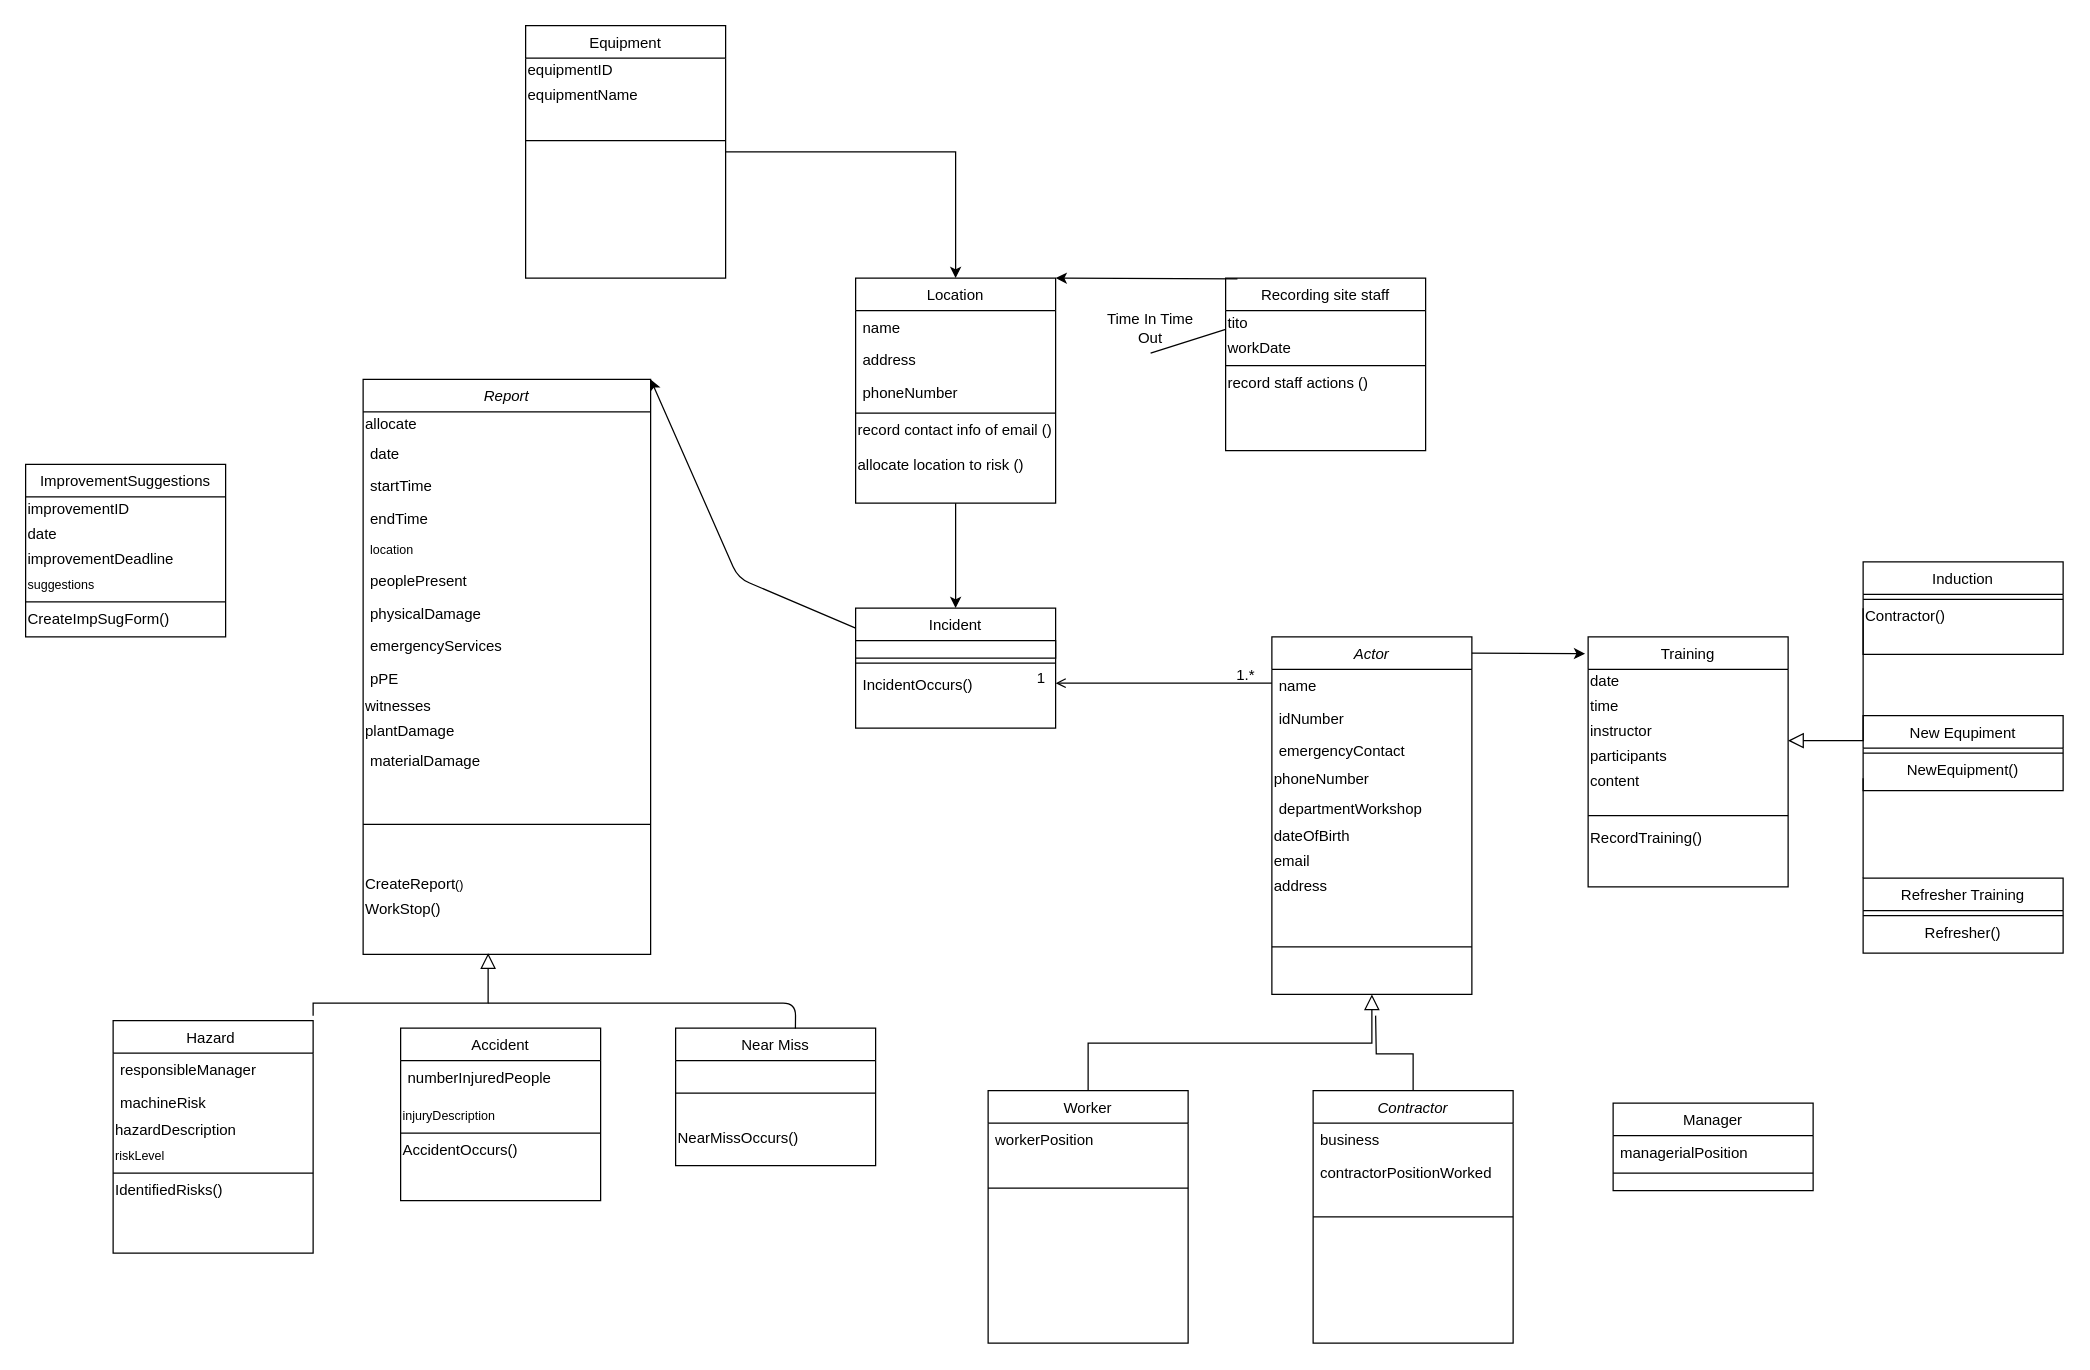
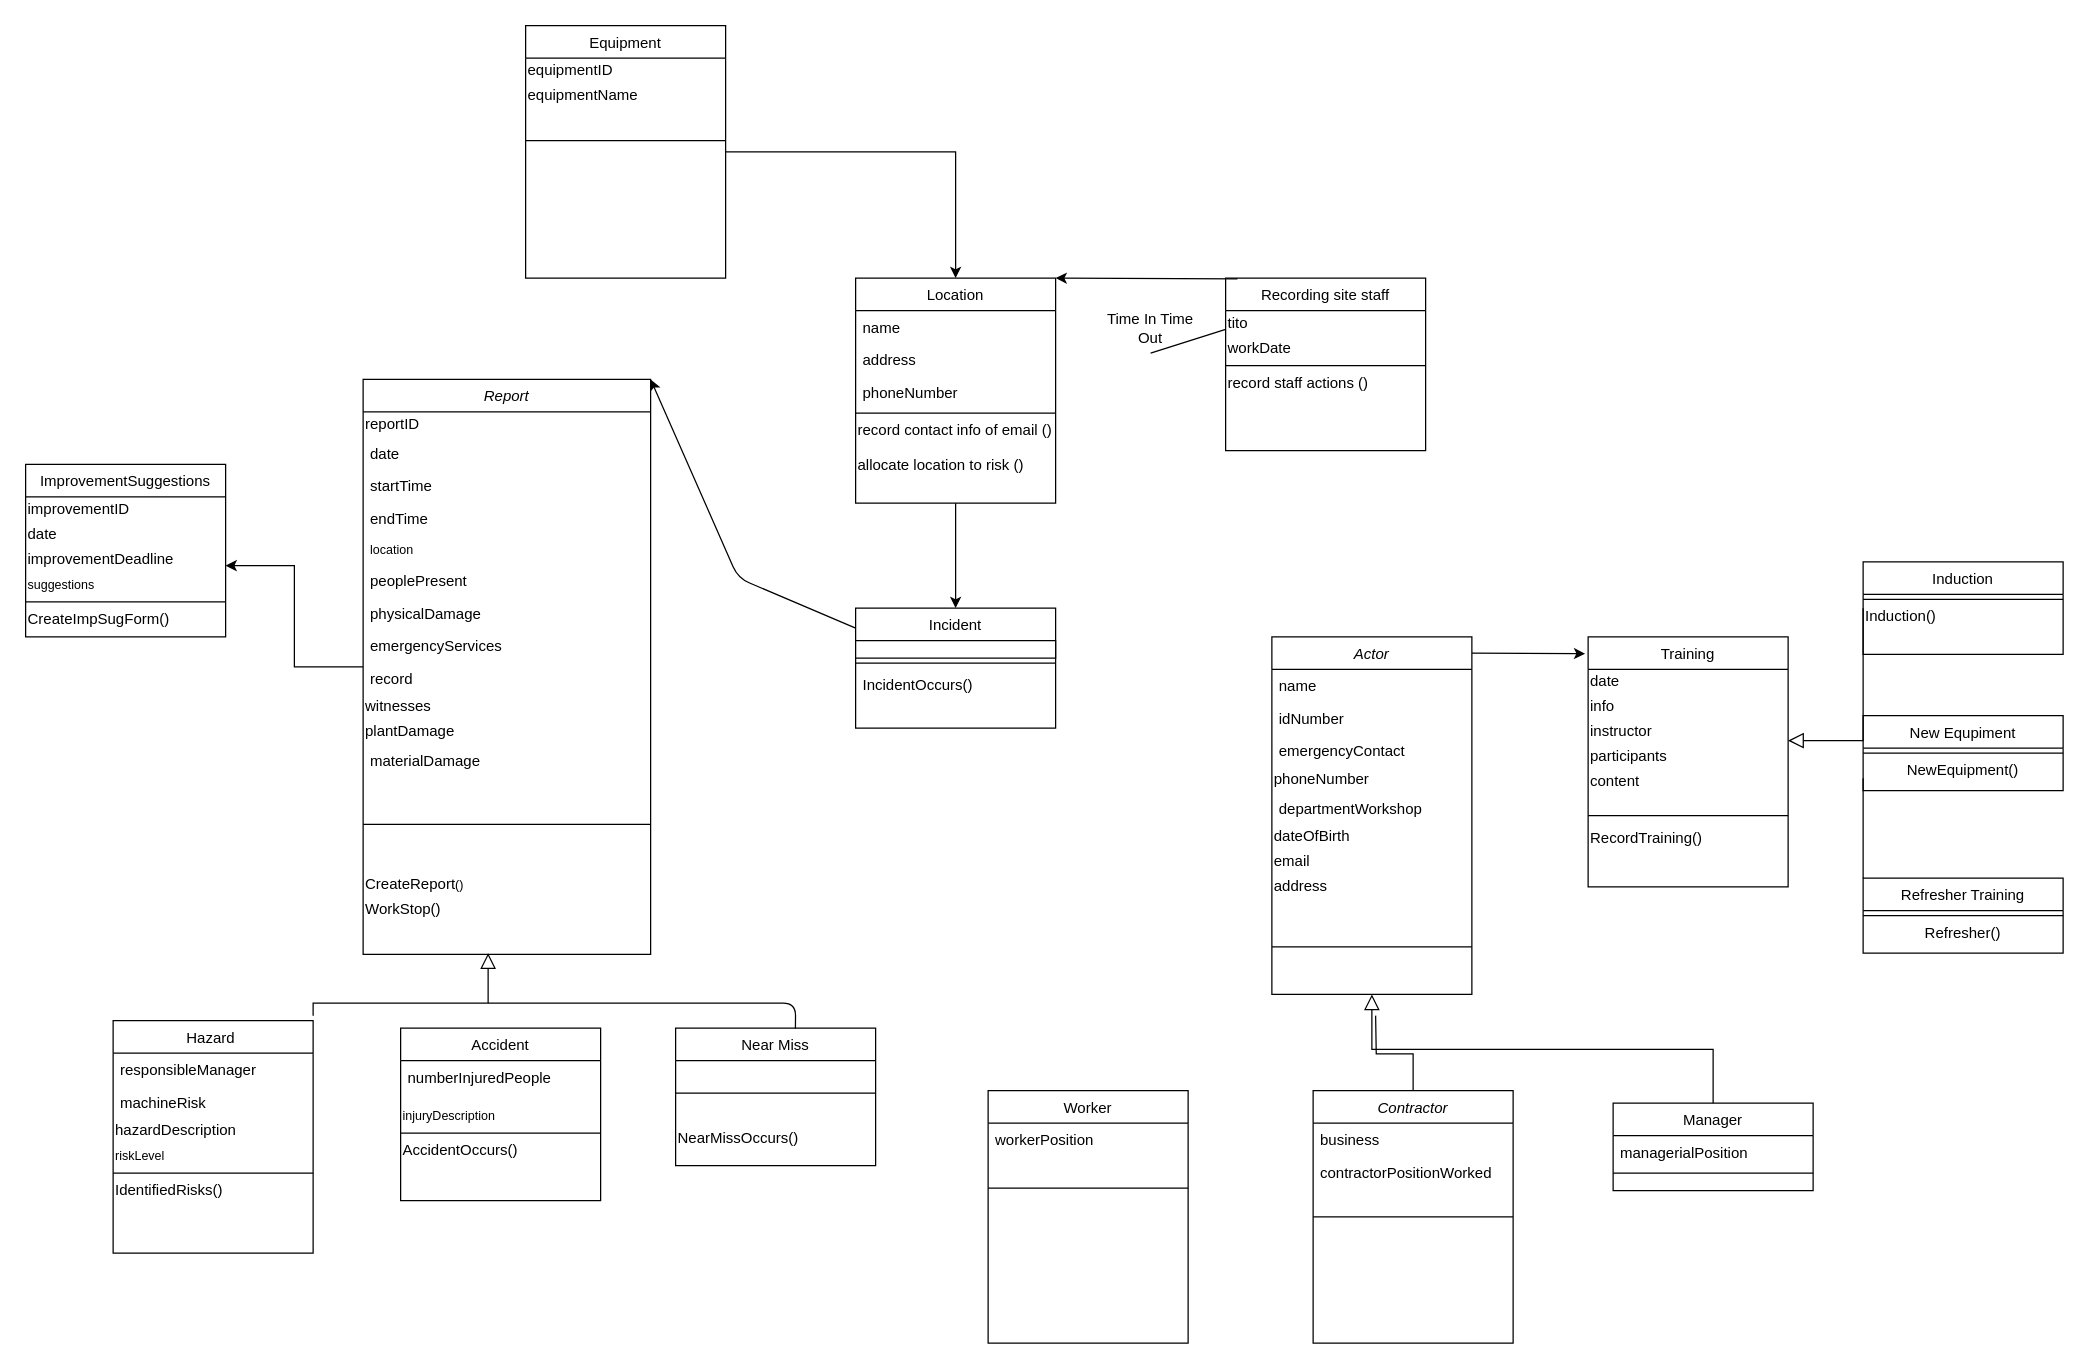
node "allocate": label "allocate" -> "reportID"
node "Contractor()": label "Contractor()" -> "Induction()"
edge "Report" -> "improvementDeadline": added
node "pPE": label "pPE" -> "record"
edge "Actor" -> "Incident": removed, labels "1.*", "1"
node "time": label "time" -> "info"
edge "Worker" -> "Actor": removed
edge "Manager" -> "Actor": added
